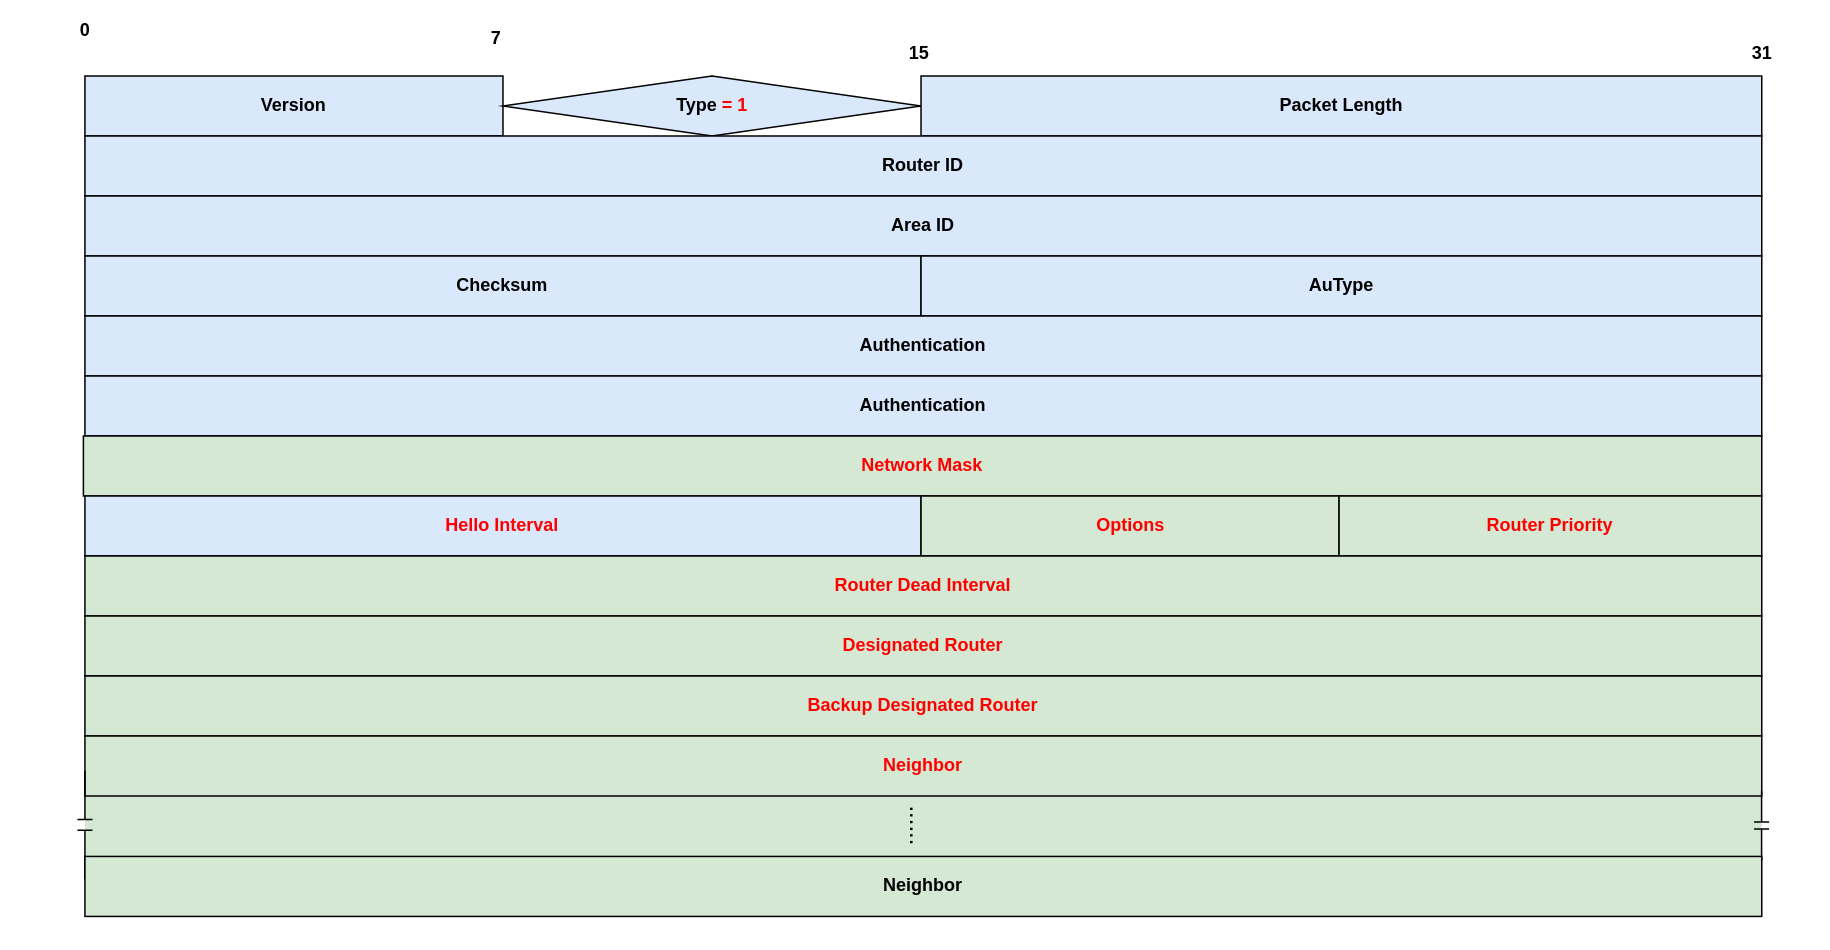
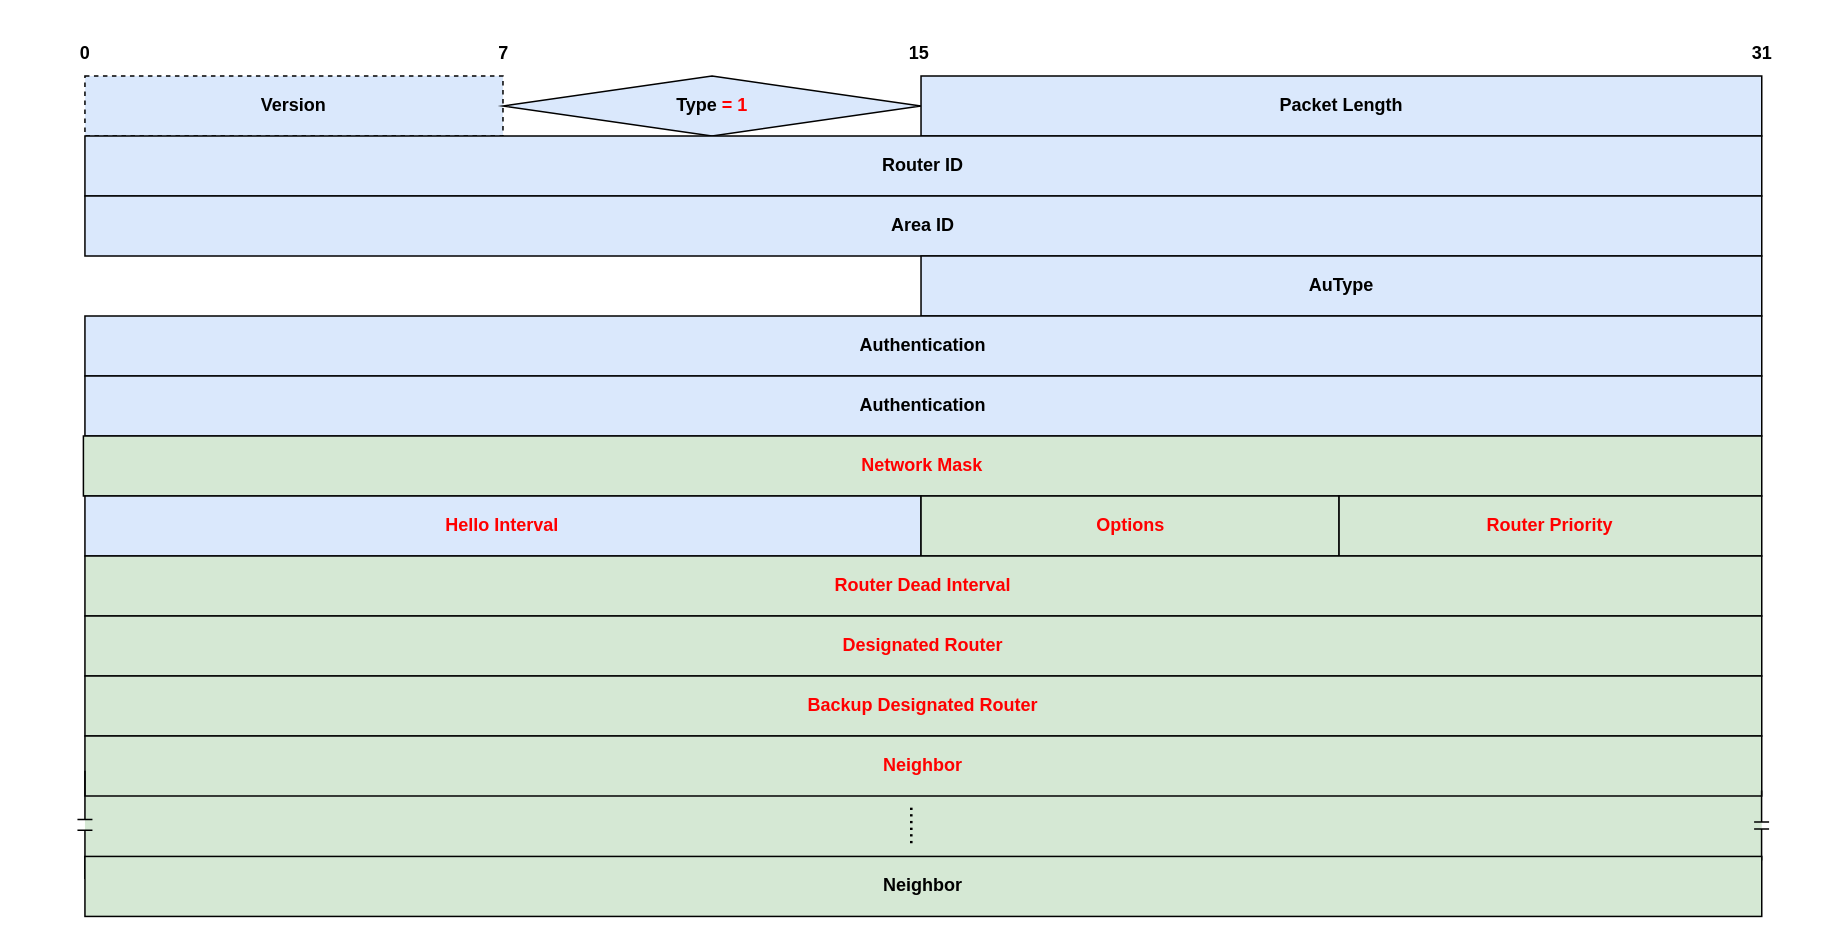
node "0": moved (85, 31) -> (85, 53)
node "7": moved (495, 38) -> (503, 53)
node "Version": style solid -> dashed
node "Checksum": removed
